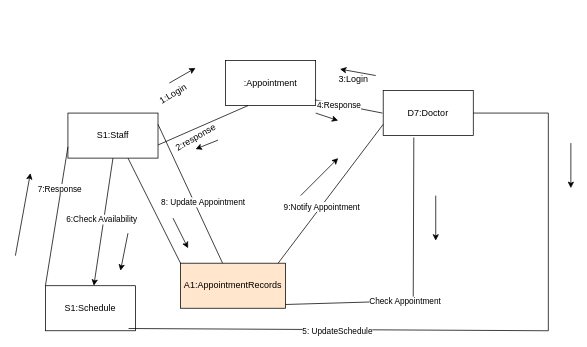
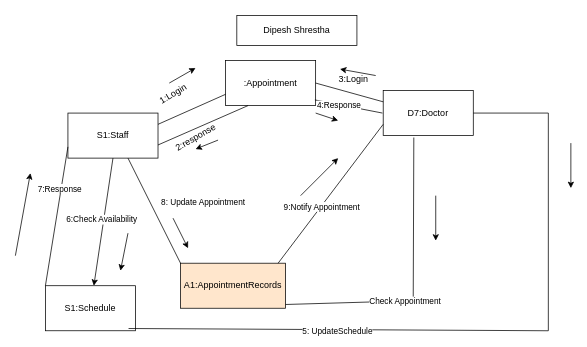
node "Dipesh Shrestha": added
edge ":Appointment" -- "D7:Doctor": added
edge "S1:Staff" -- "A1:AppointmentRecords": now "S1:Staff" -- ":Appointment"
